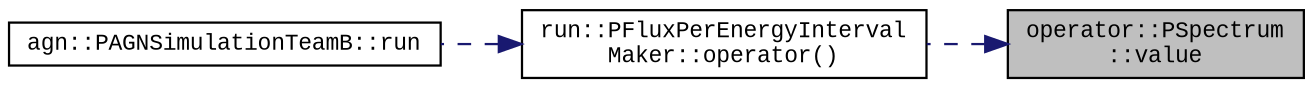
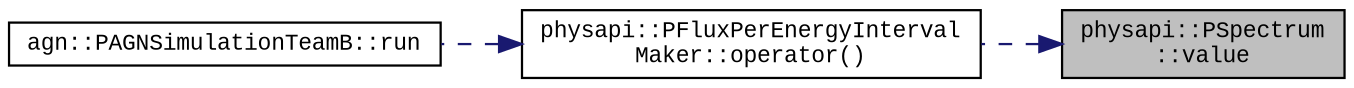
node "run::PFluxPerEnergyInterval Maker::operator()": label "run::PFluxPerEnergyInterval Maker::operator()" -> "physapi::PFluxPerEnergyInterval Maker::operator()"
node "operator::PSpectrum ::value": label "operator::PSpectrum ::value" -> "physapi::PSpectrum ::value"
